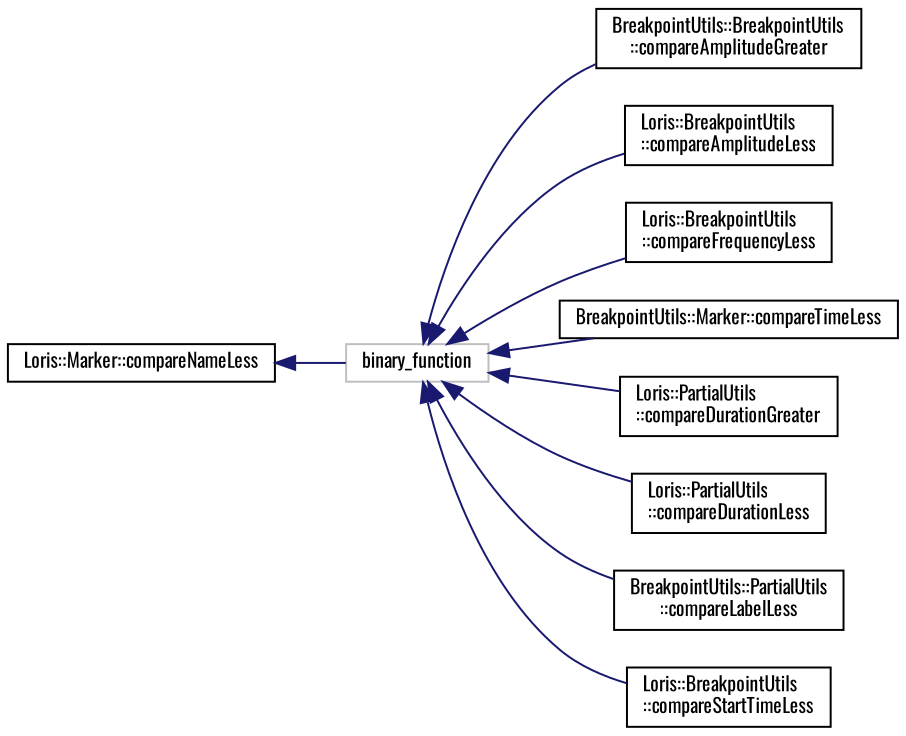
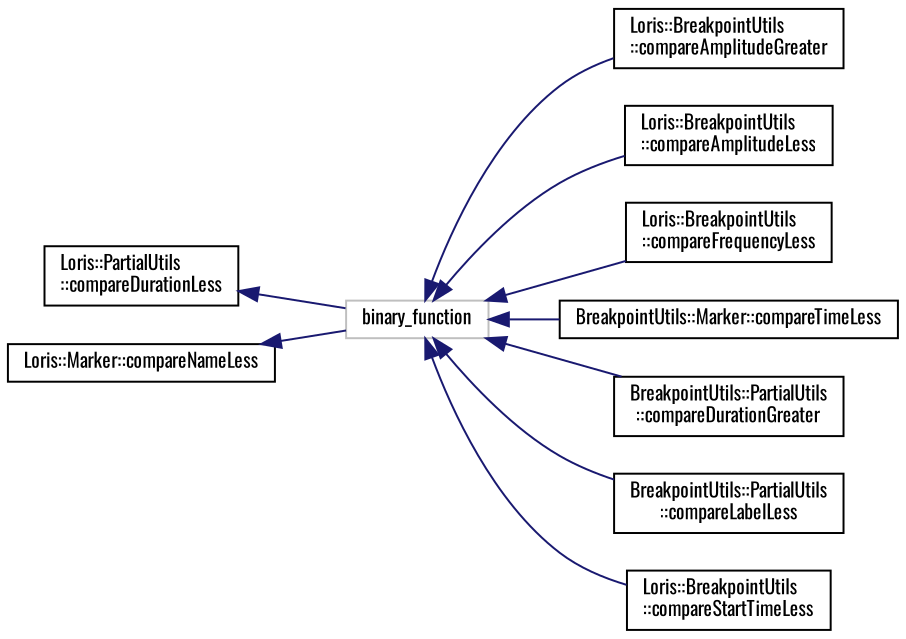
node "BreakpointUtils::BreakpointUtils ::compareAmplitudeGreater": label "BreakpointUtils::BreakpointUtils ::compareAmplitudeGreater" -> "Loris::BreakpointUtils ::compareAmplitudeGreater"
node "Loris::PartialUtils ::compareDurationGreater": label "Loris::PartialUtils ::compareDurationGreater" -> "BreakpointUtils::PartialUtils ::compareDurationGreater"
edge "Loris::PartialUtils ::compareDurationLess" -> "binary_function": reversed
